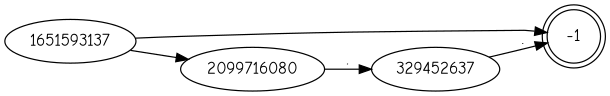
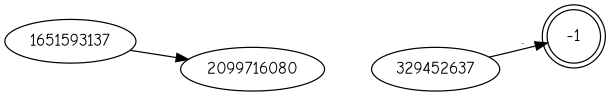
edge "1651593137" -> "-1": removed
edge "2099716080" -> "329452637": removed, label "."
